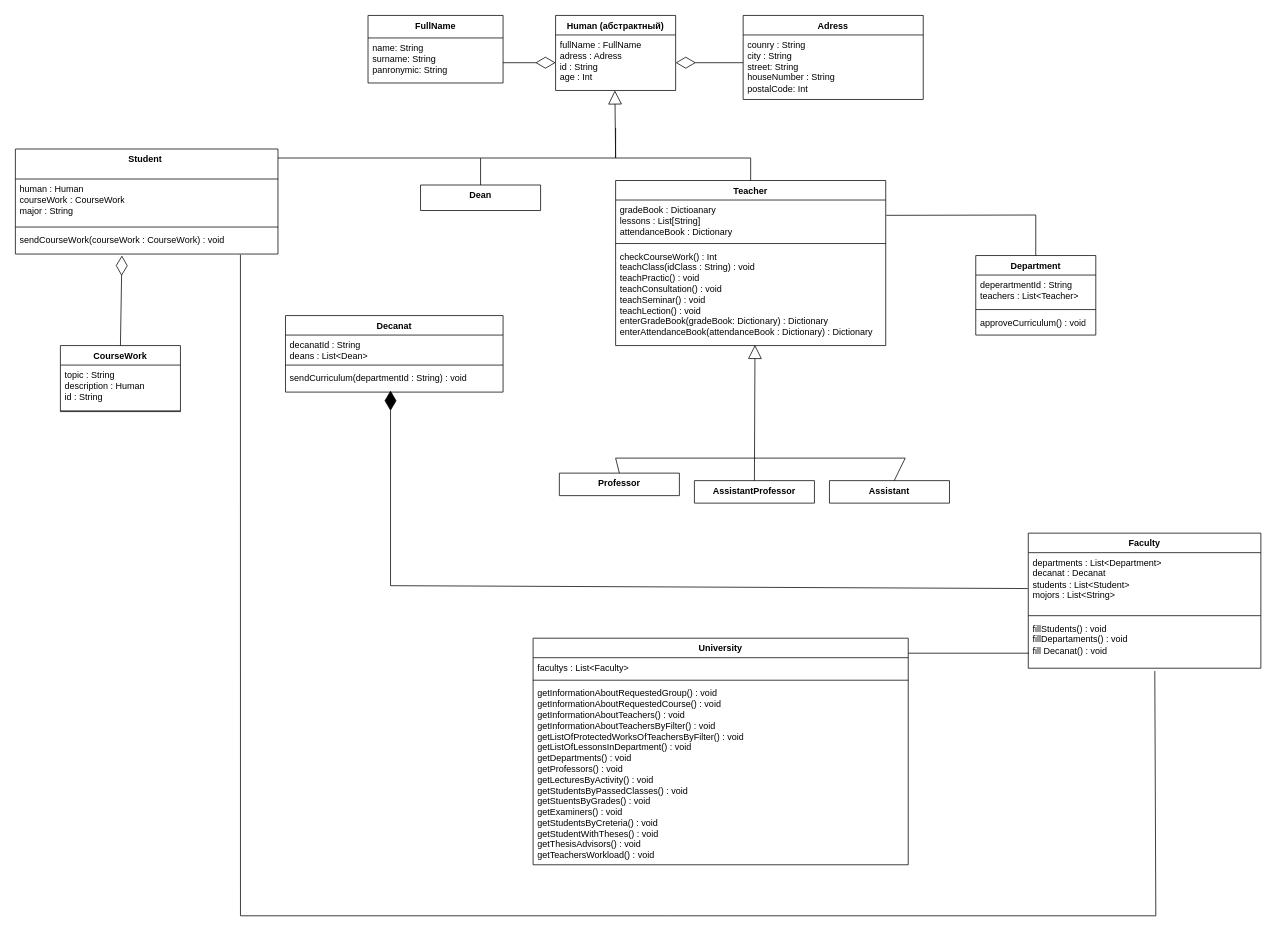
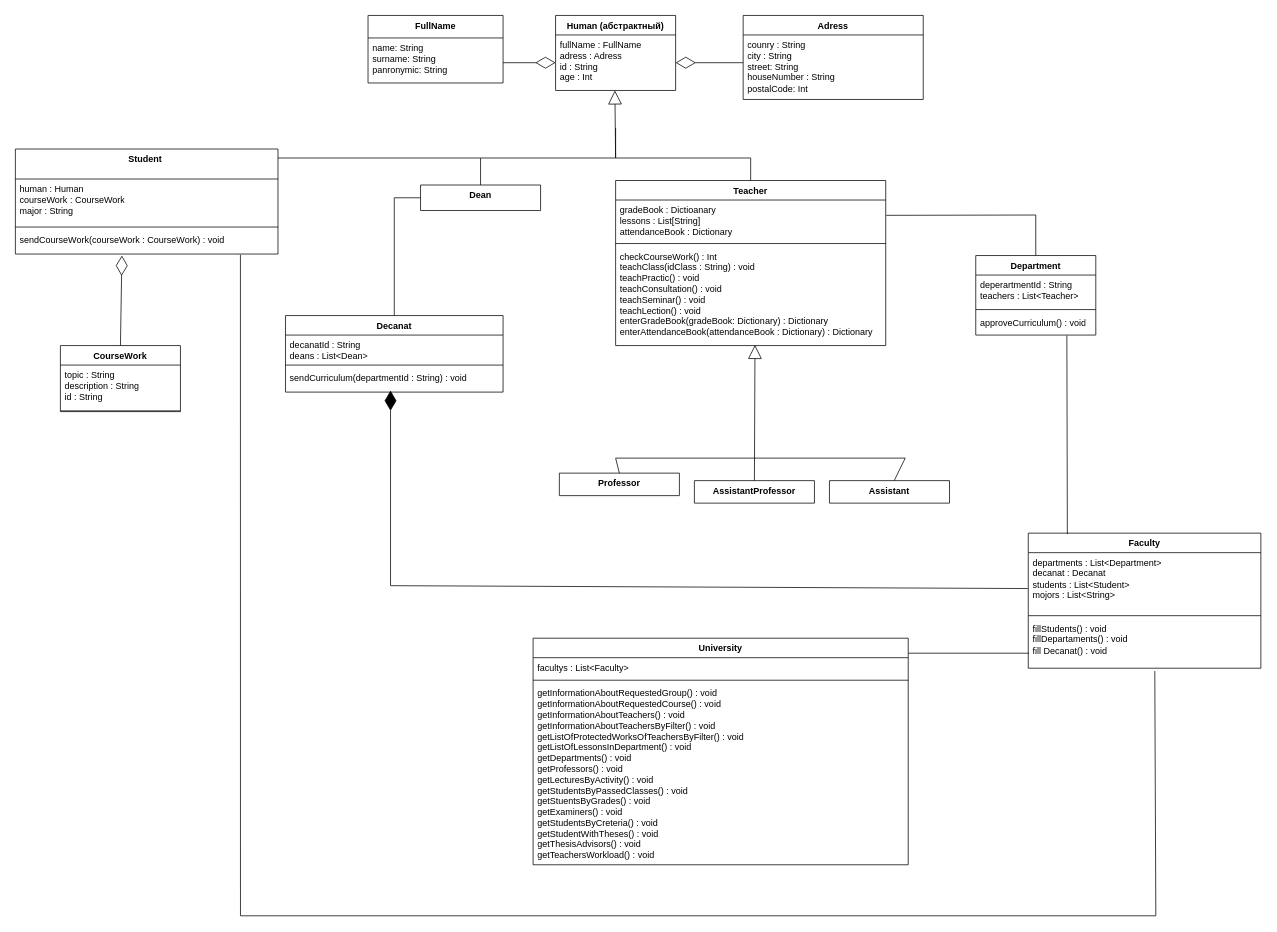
edge "Dean" -- "Decanat": added
node "topic : String description : Human id : String": label "topic : String description : Human id : String" -> "topic : String description : String id : String"
edge "approveCurriculum() : void" -- "Faculty": added
